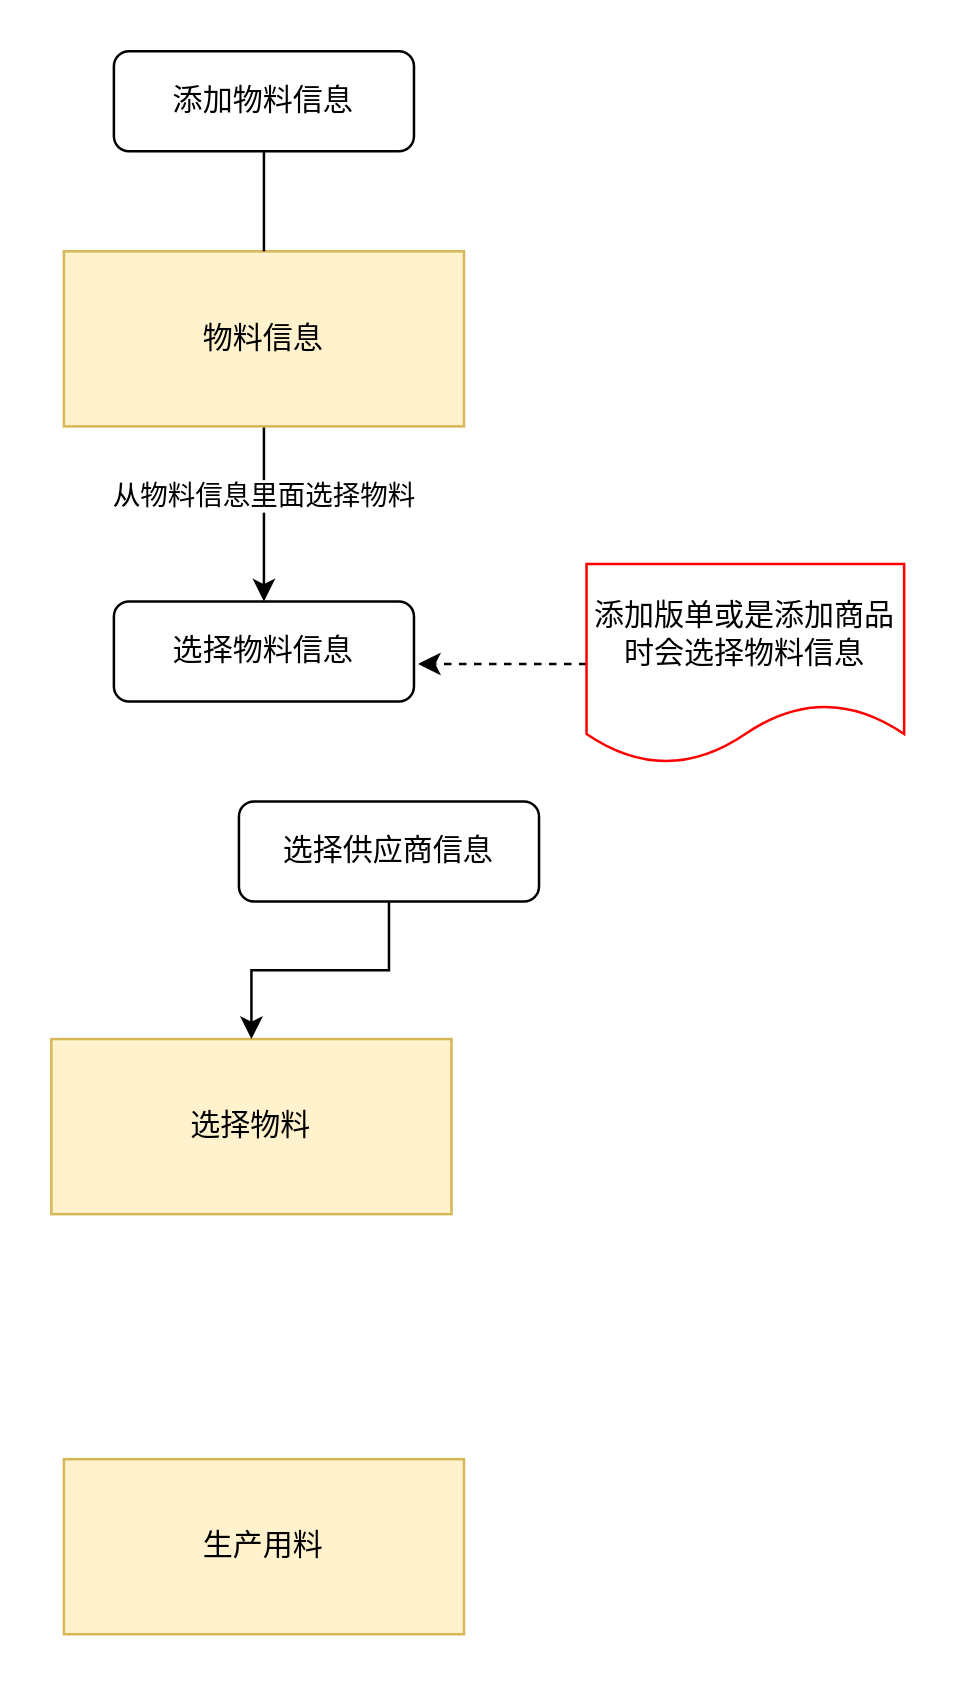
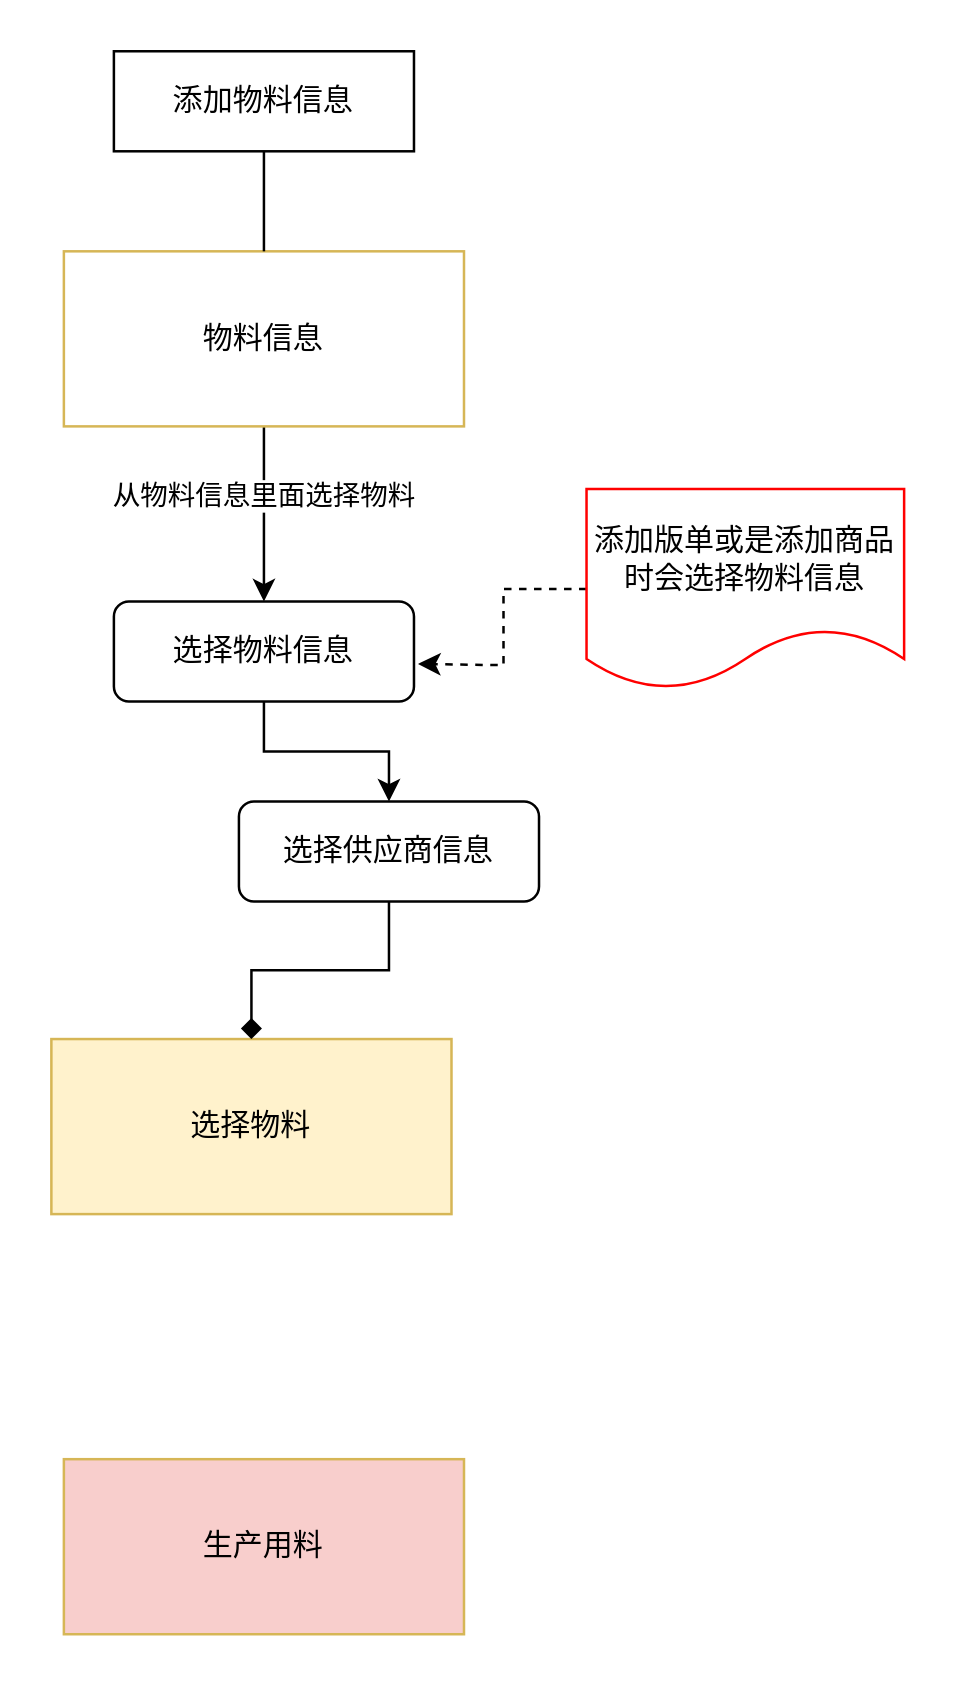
node "添加物料信息": shape rounded rectangle -> rectangle
node "物料信息": fillcolor #fff2cc -> #ffffff
node "添加版单或是添加商品时会选择物料信息": moved (745, 664) -> (745, 589)
edge "选择物料信息" -> "选择供应商信息": added
edge "选择供应商信息" -> "选择物料": arrowhead classic -> diamond
node "生产用料": fillcolor #fff2cc -> #f8cecc
